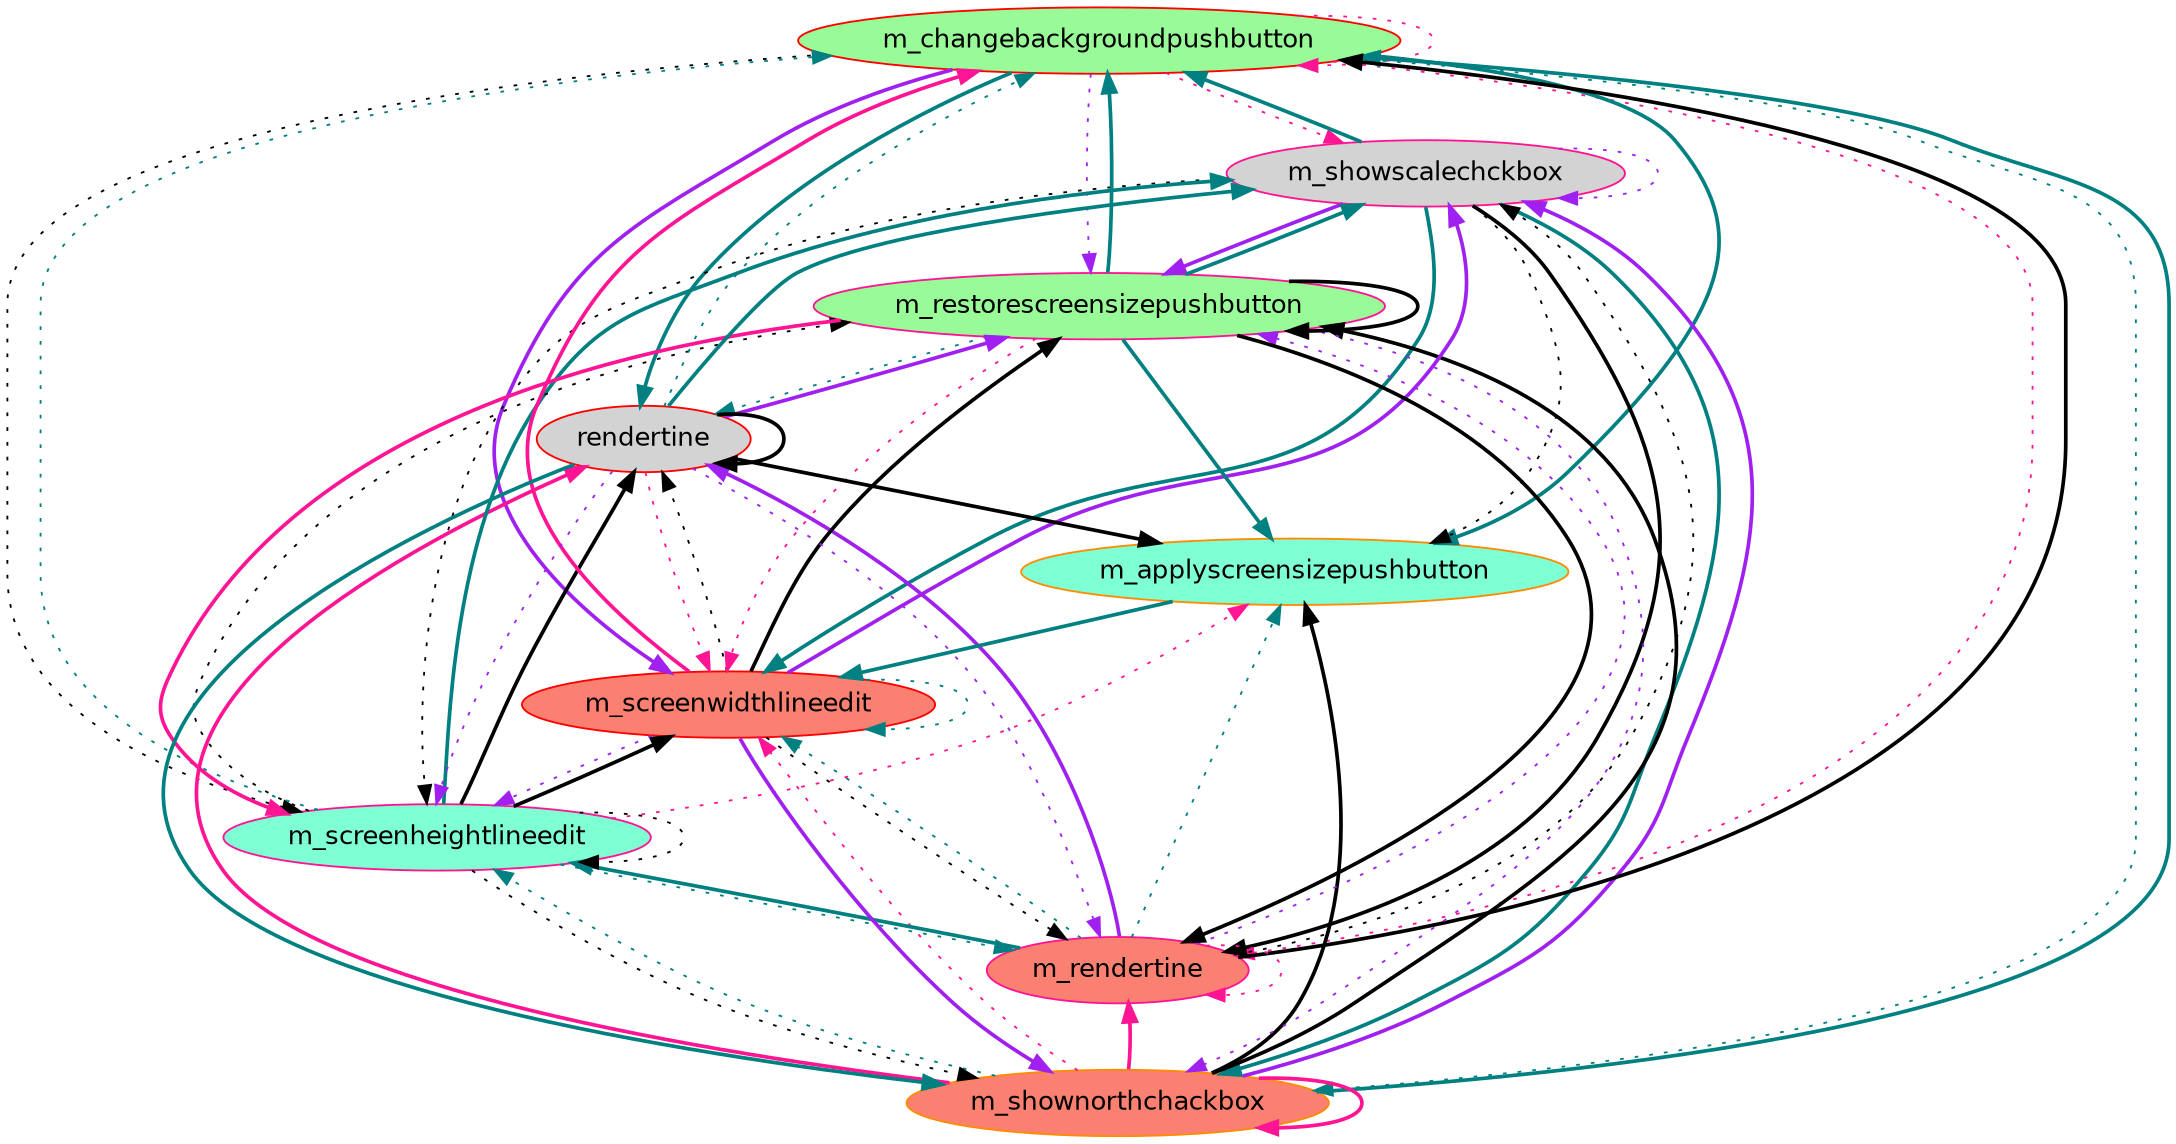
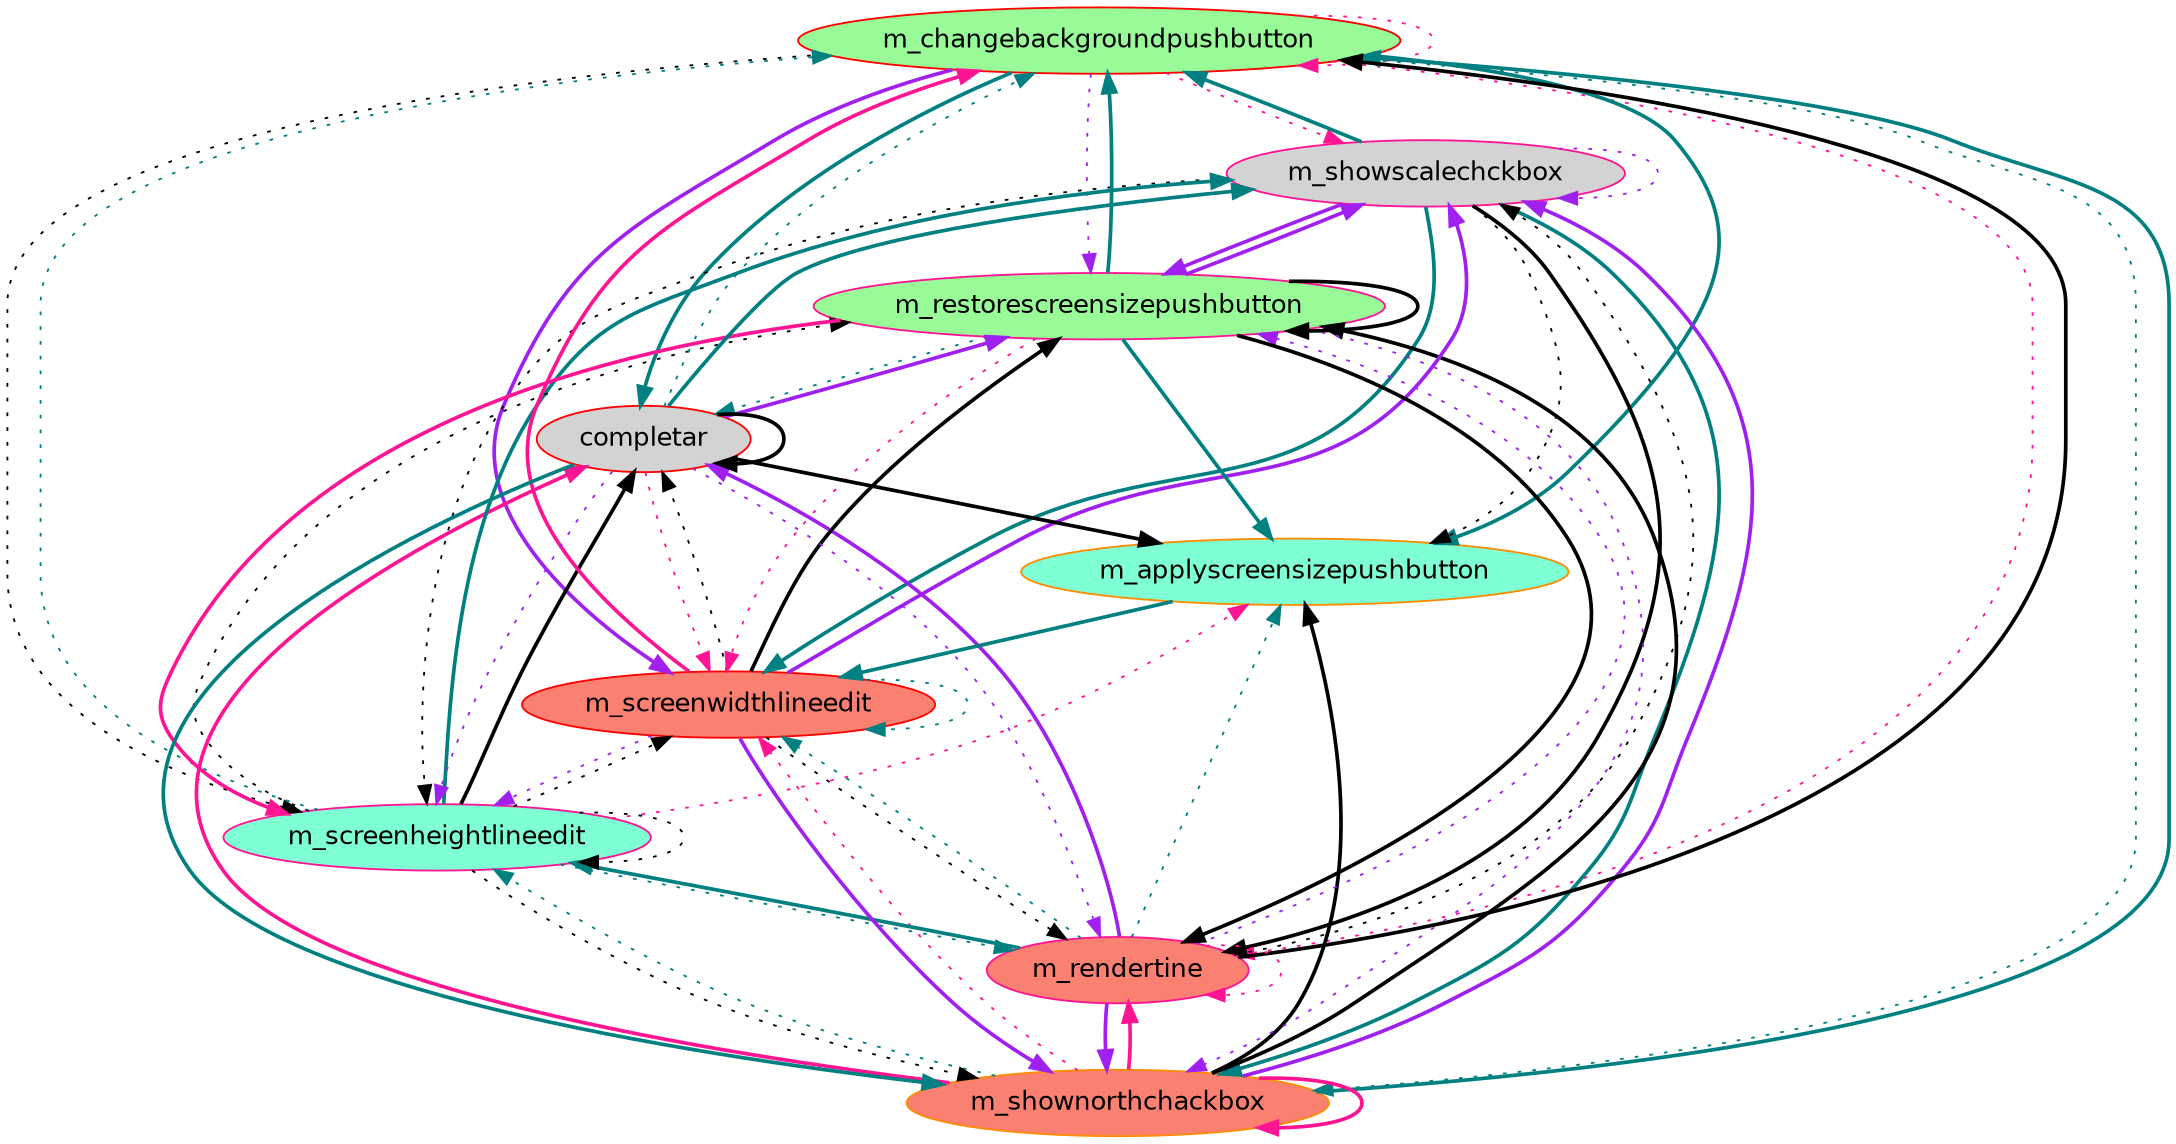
edge "m_restorescreensizepushbutton" -> "m_showscalechckbox": color teal -> purple
node "rendertine": label "rendertine" -> "completar"
edge "m_screenheightlineedit" -> "m_screenwidthlineedit": style bold -> dotted
edge "m_rendertine" -> "m_shownorthchackbox": added
